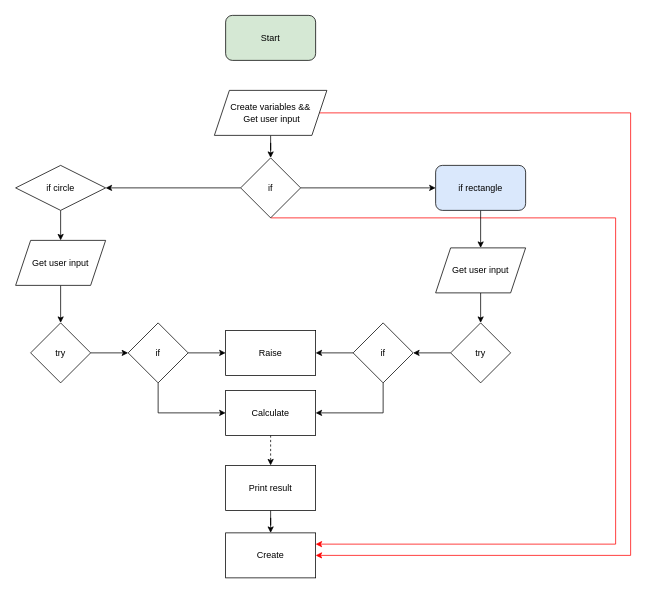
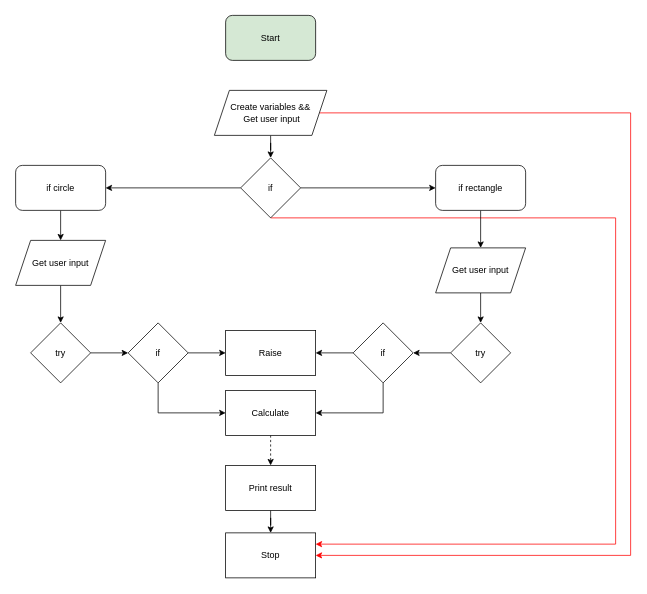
node "if circle": shape diamond -> rounded rectangle
node "if rectangle": fillcolor #dae8fc -> #ffffff
node "Create": label "Create" -> "Stop"
